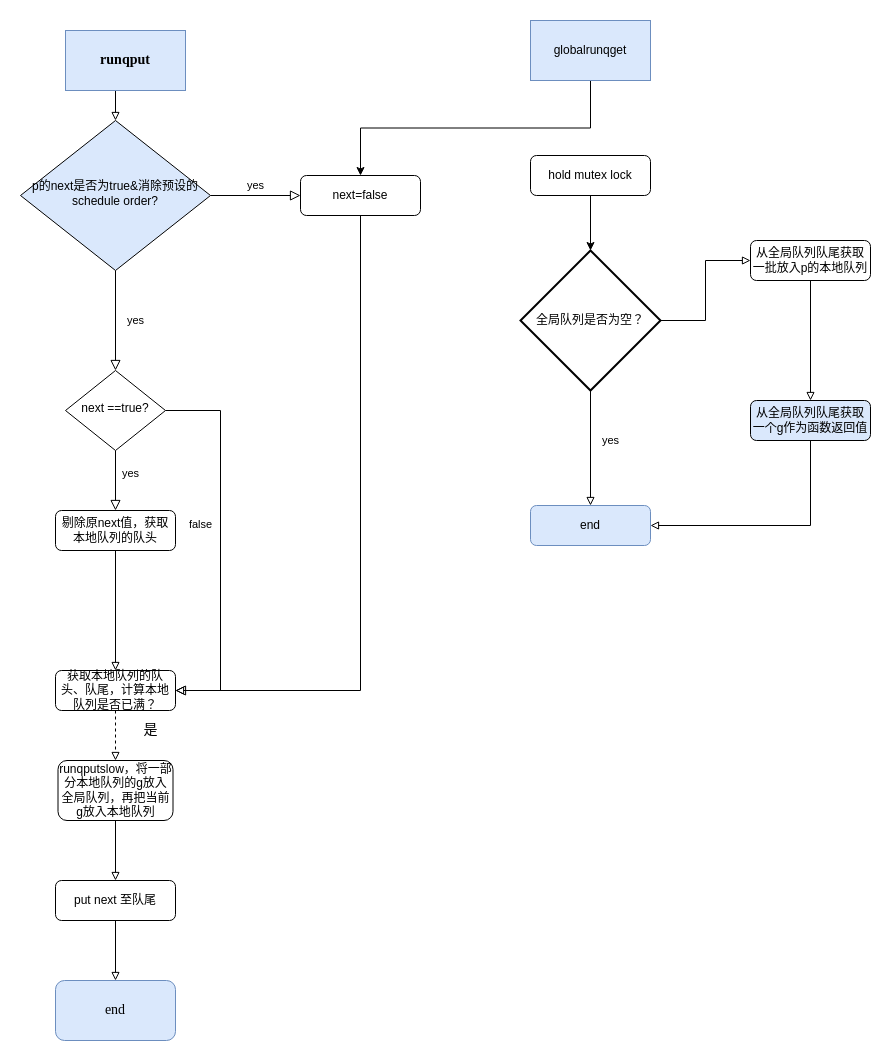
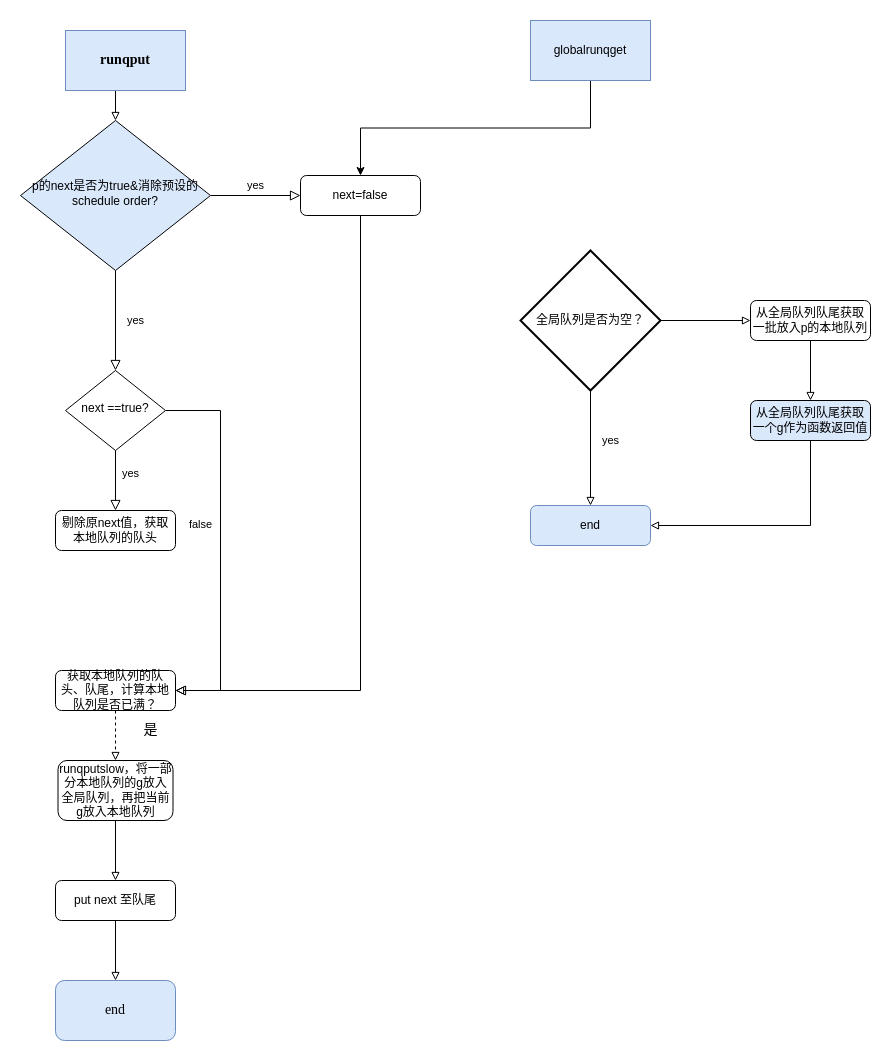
node "hold mutex lock": removed
edge "hold mutex lock" -> "全局队列是否为空？": removed
node "从全局队列队尾获取一批放入p的本地队列": moved (811, 261) -> (811, 321)
edge "剔除原next值，获取本地队列的队头" -> "获取本地队列的队头、队尾，计算本地队列是否已满？": removed
